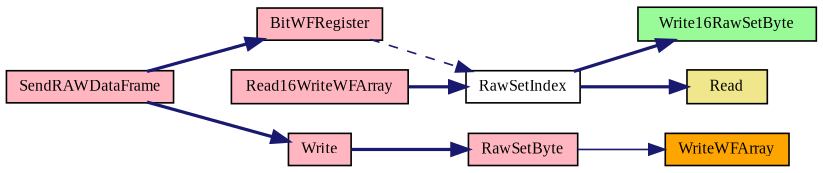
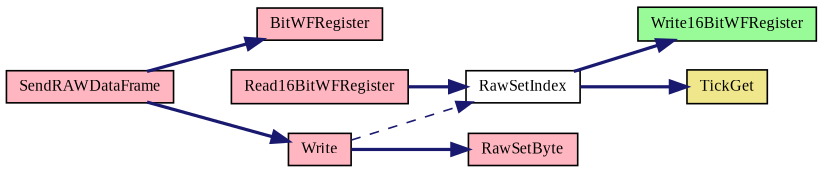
node "Write16RawSetByte": label "Write16RawSetByte" -> "Write16BitWFRegister"
edge "BitWFRegister" -> "RawSetIndex": now "Write" -> "RawSetIndex"
node "Read16WriteWFArray": label "Read16WriteWFArray" -> "Read16BitWFRegister"
node "Read": label "Read" -> "TickGet"
node "WriteWFArray": removed
